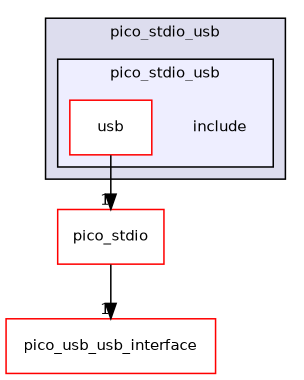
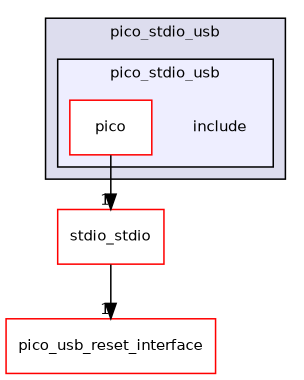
node "usb": label "usb" -> "pico"
node "pico_stdio": label "pico_stdio" -> "stdio_stdio"
node "pico_usb_usb_interface": label "pico_usb_usb_interface" -> "pico_usb_reset_interface"
